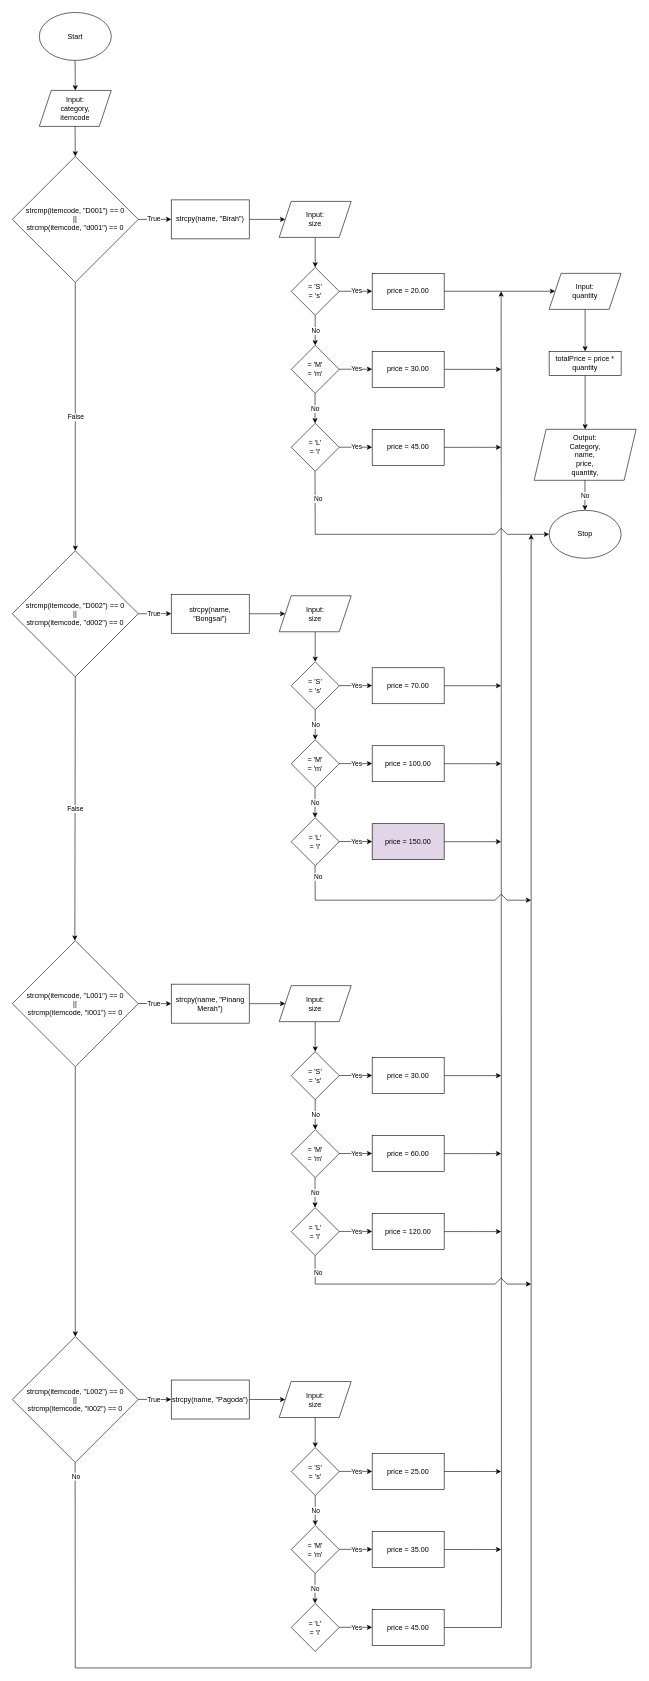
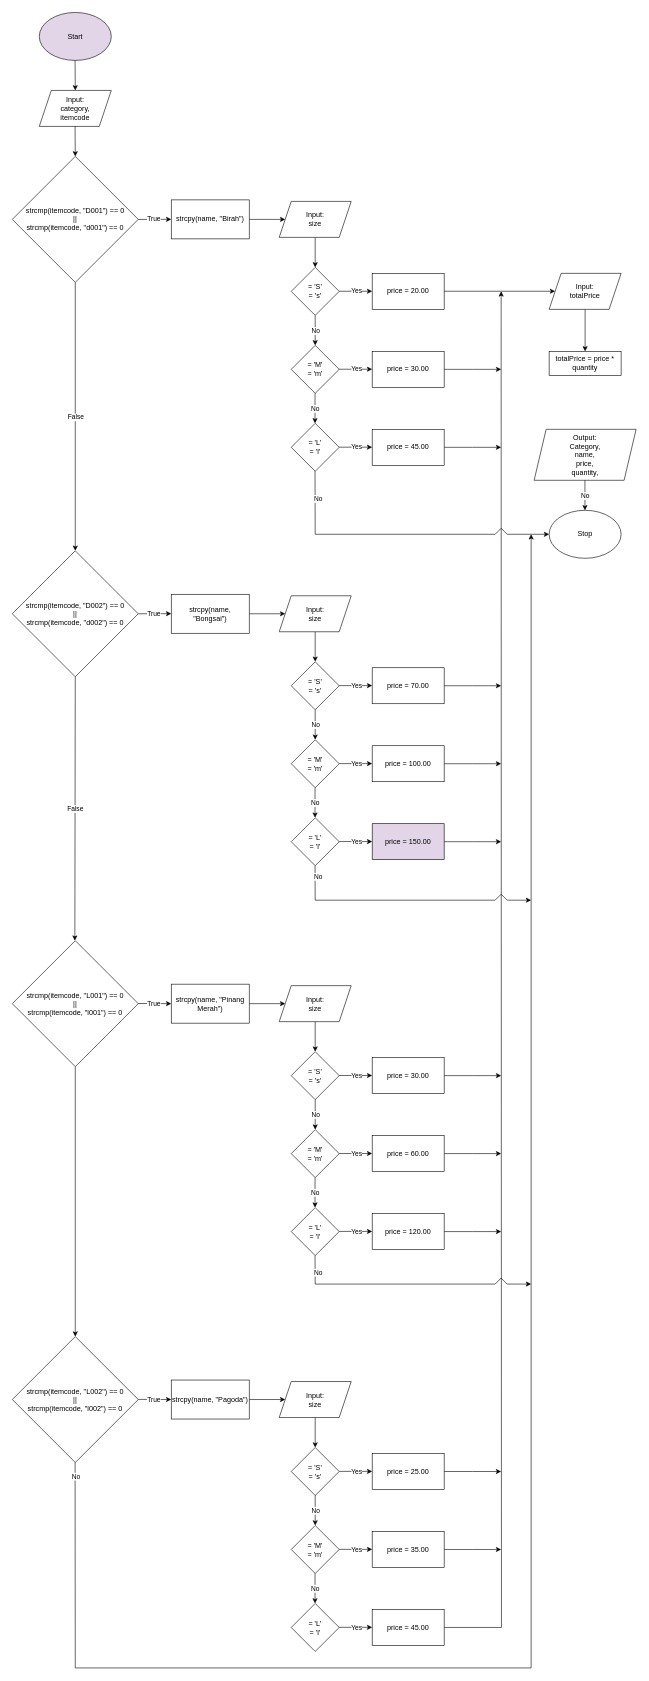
node "Start": fillcolor #ffffff -> #e1d5e7
node "Input: quantity": label "Input: quantity" -> "Input: totalPrice"
edge "totalPrice = price * quantity" -> "Output: Category, name, price, quantity,": removed
